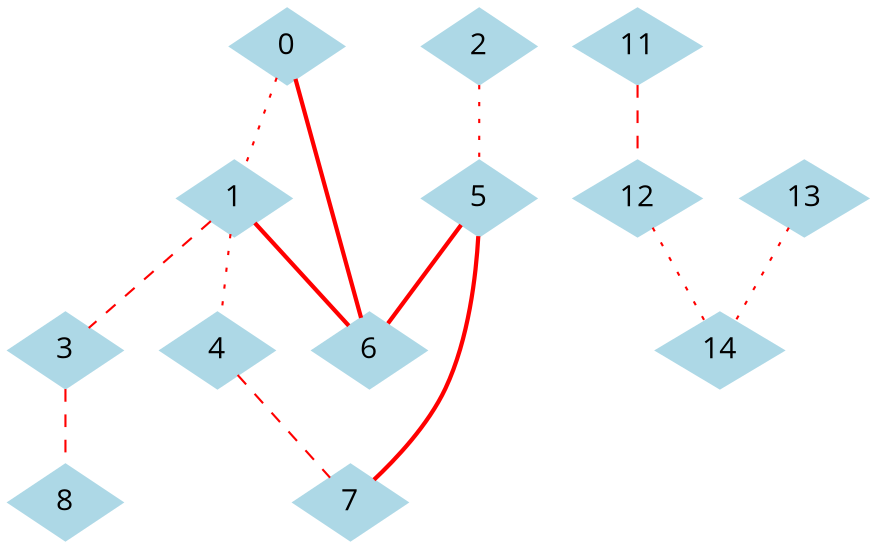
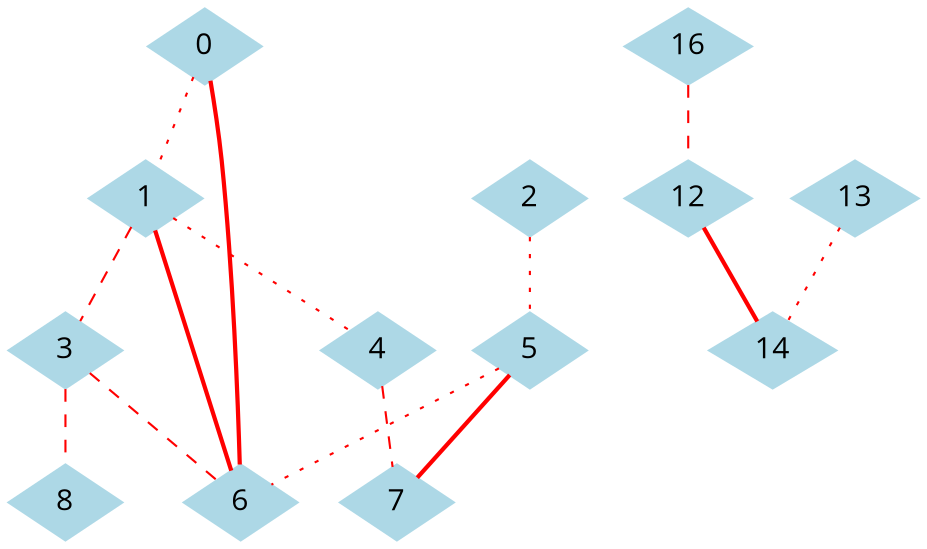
node "11": label "11" -> "16"
edge "5" -- "6": style bold -> dotted
edge "12" -- "14": style dotted -> bold
edge "3" -- "6": added
